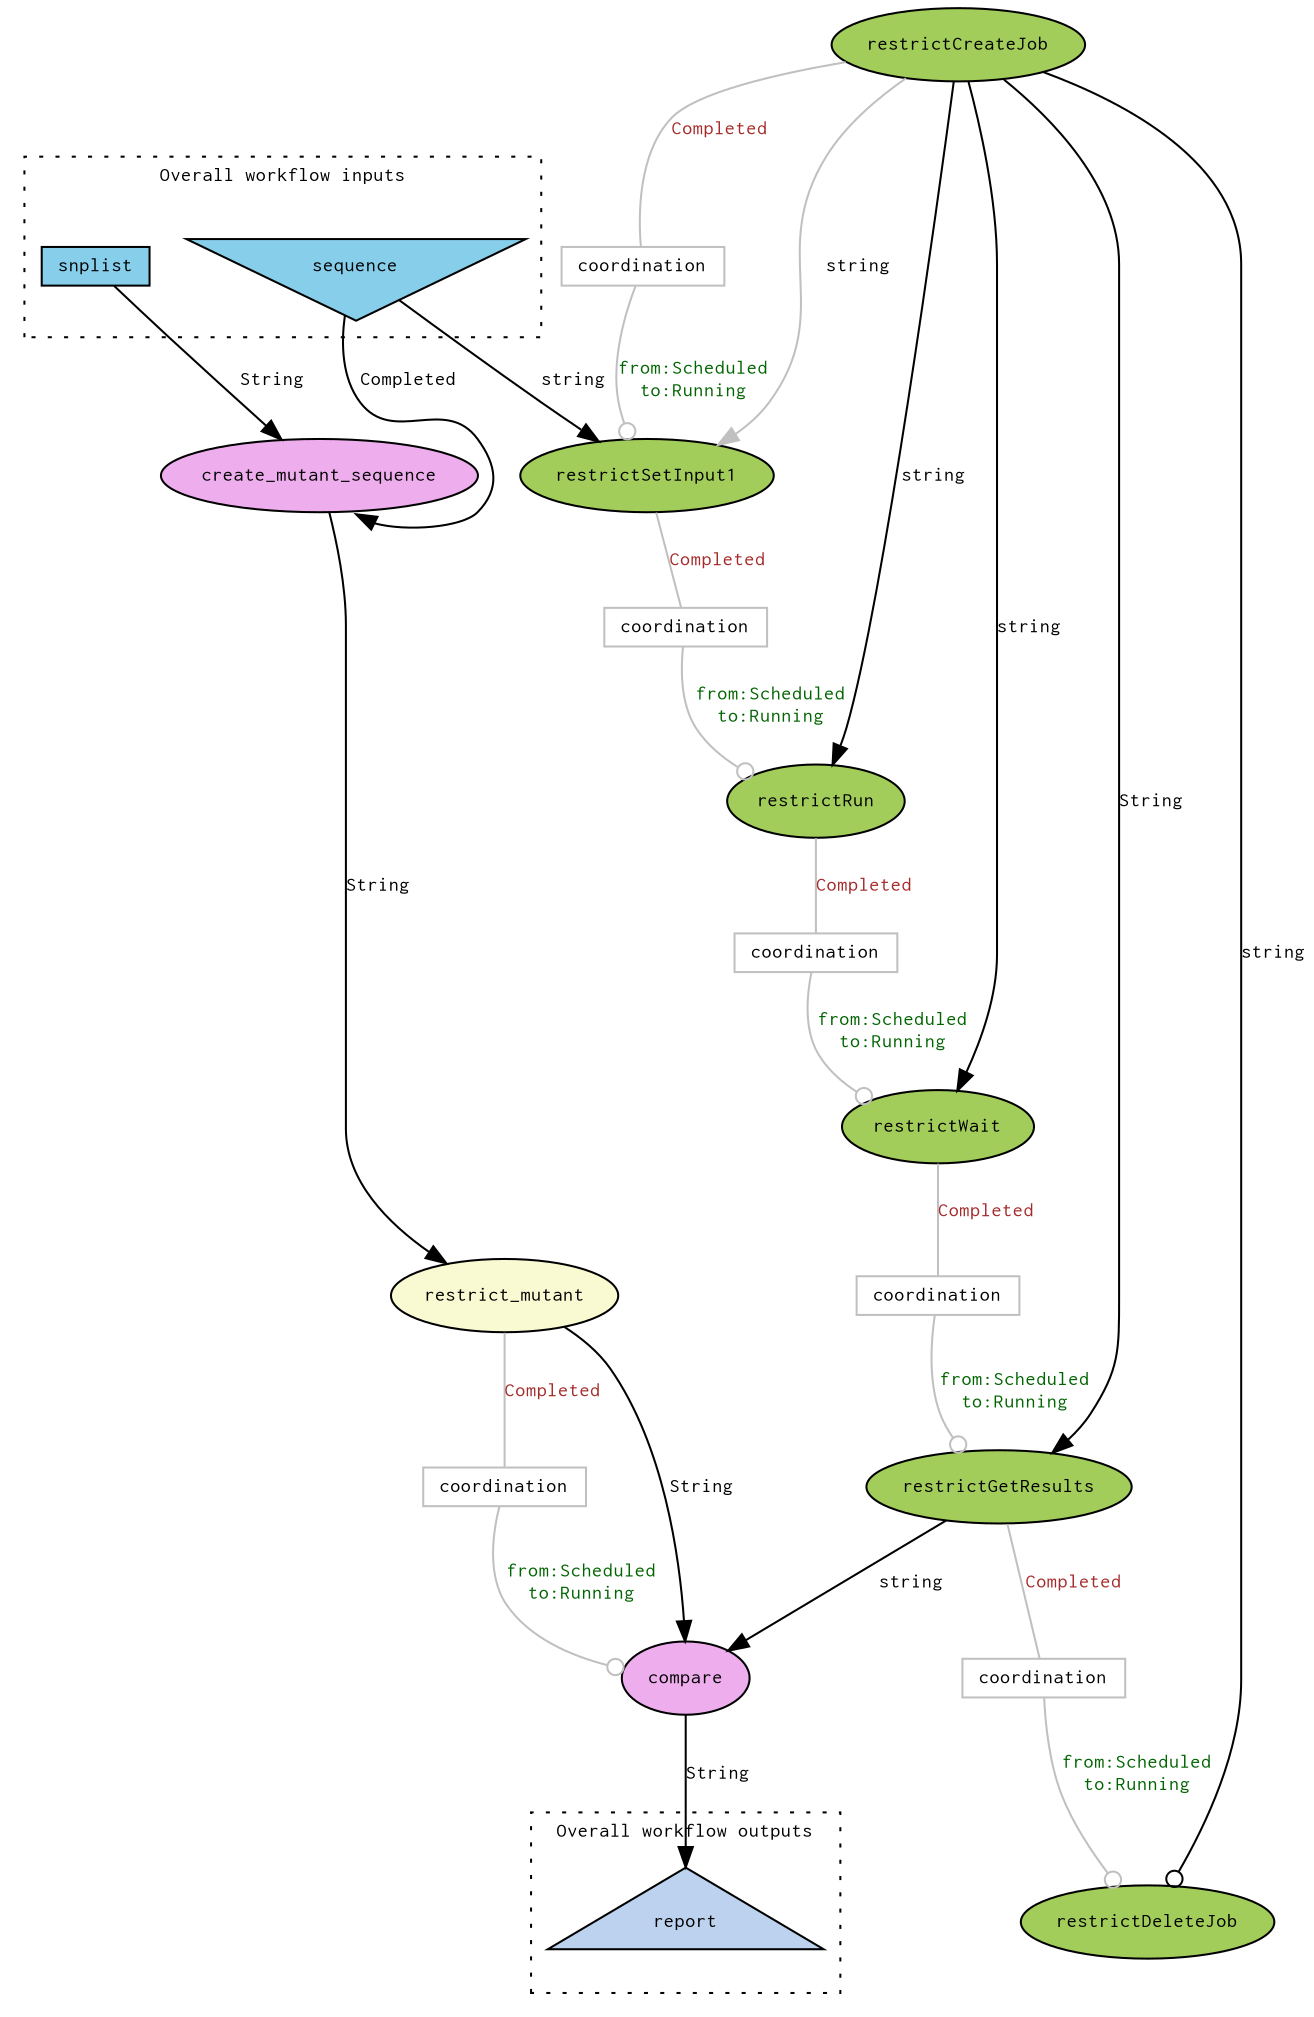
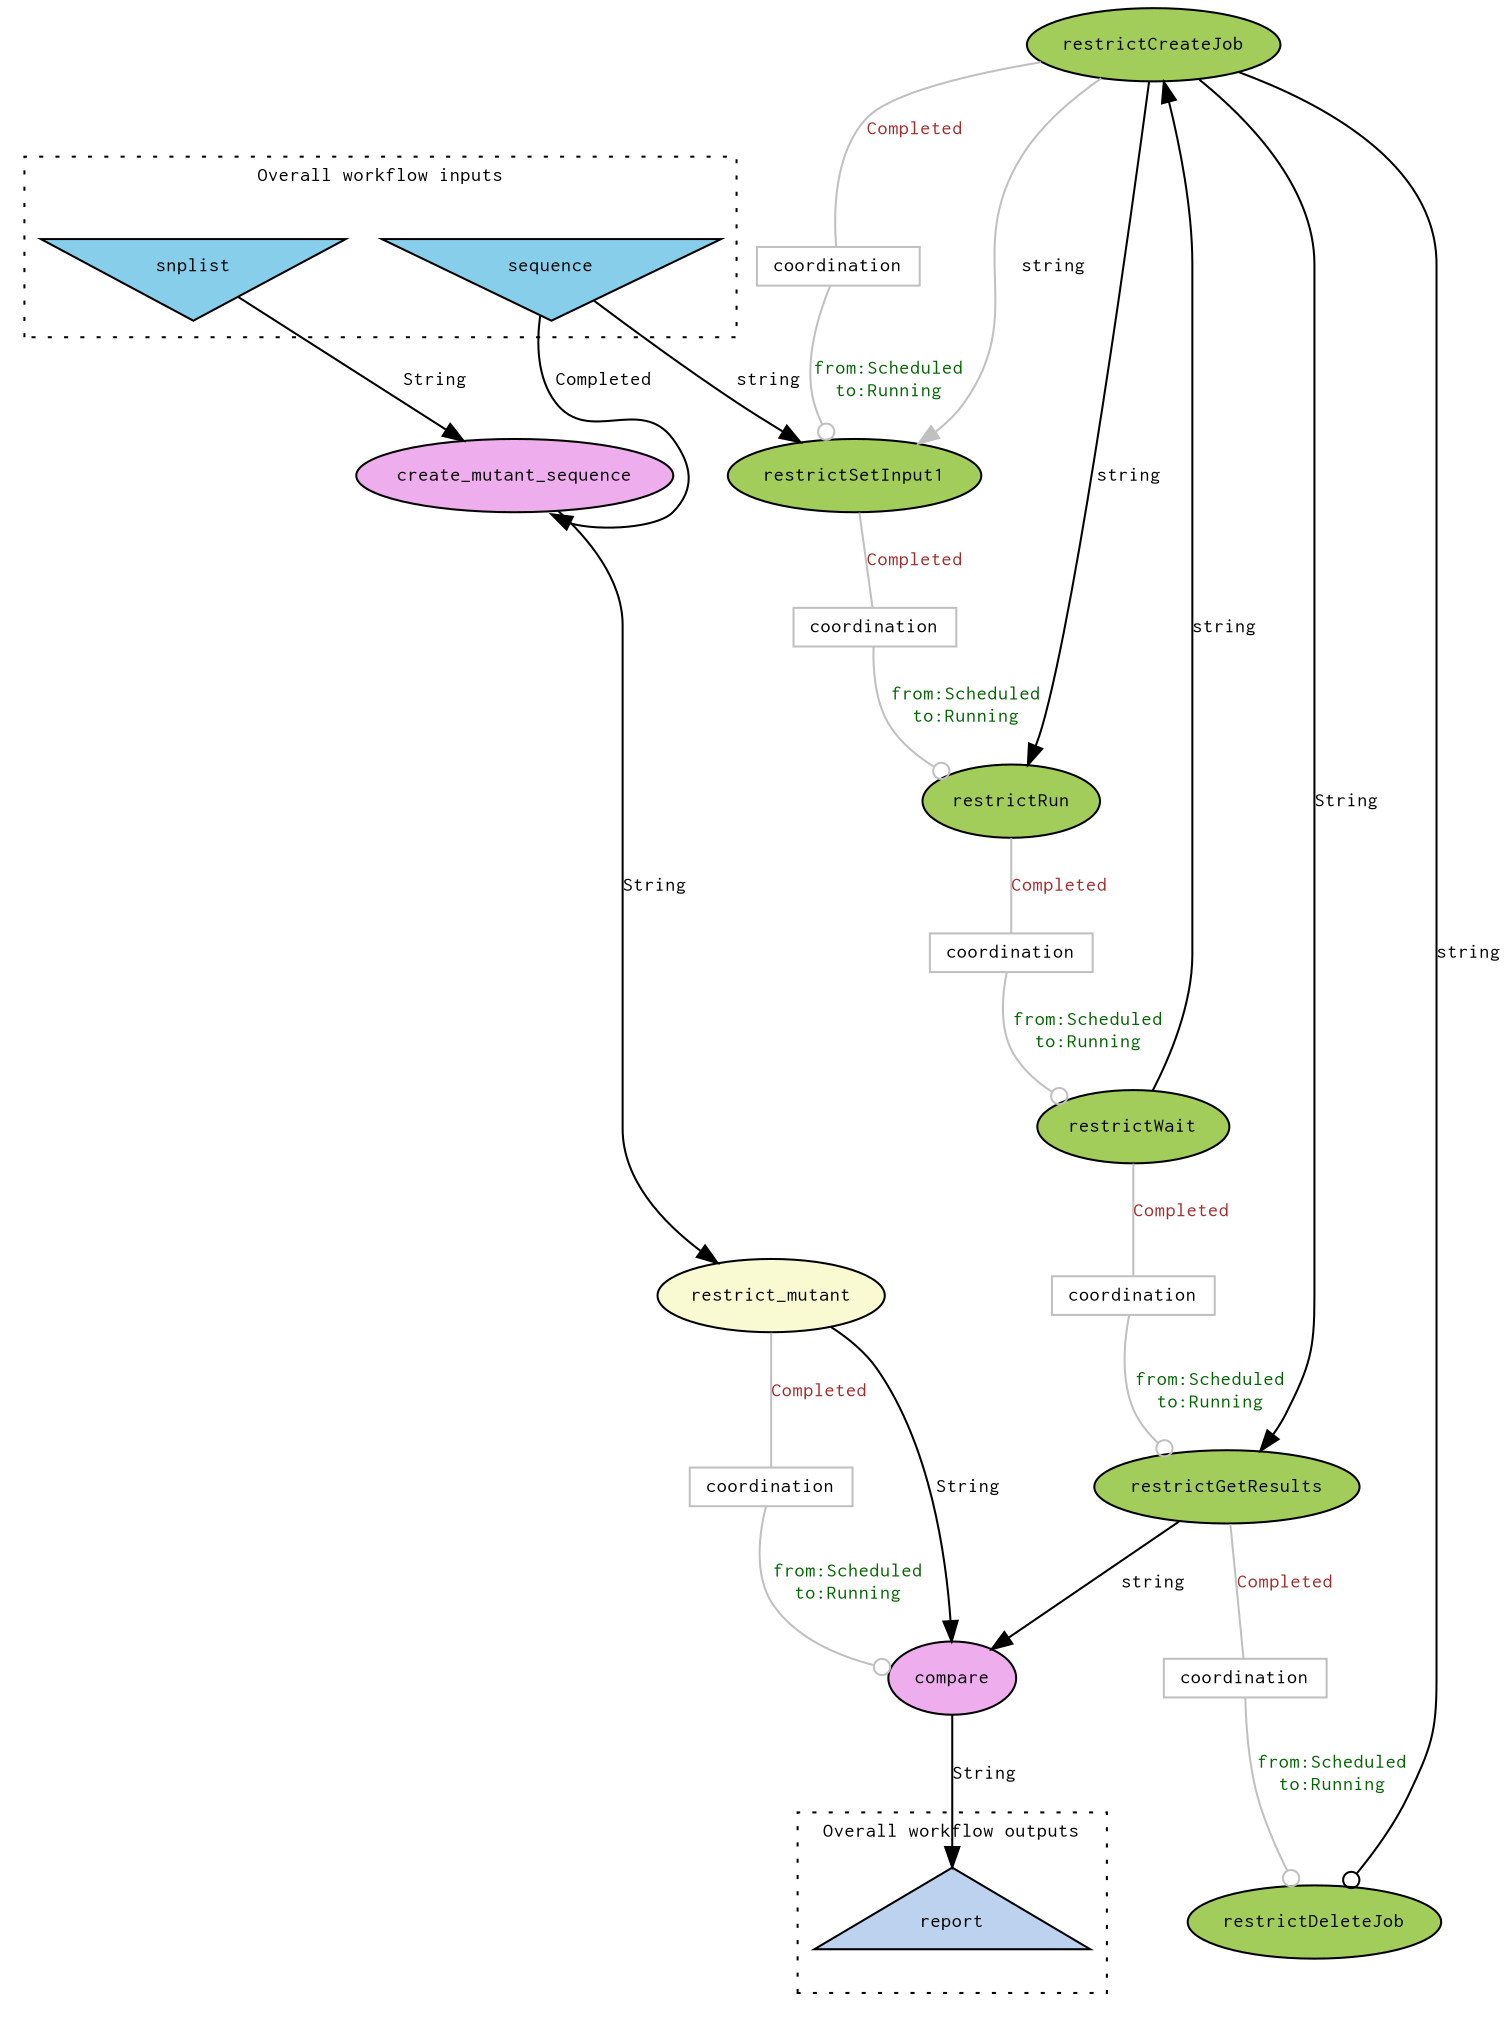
node "snplist": shape box -> invtriangle
edge "restrictCreateJob" -> "restrictWait": reversed
